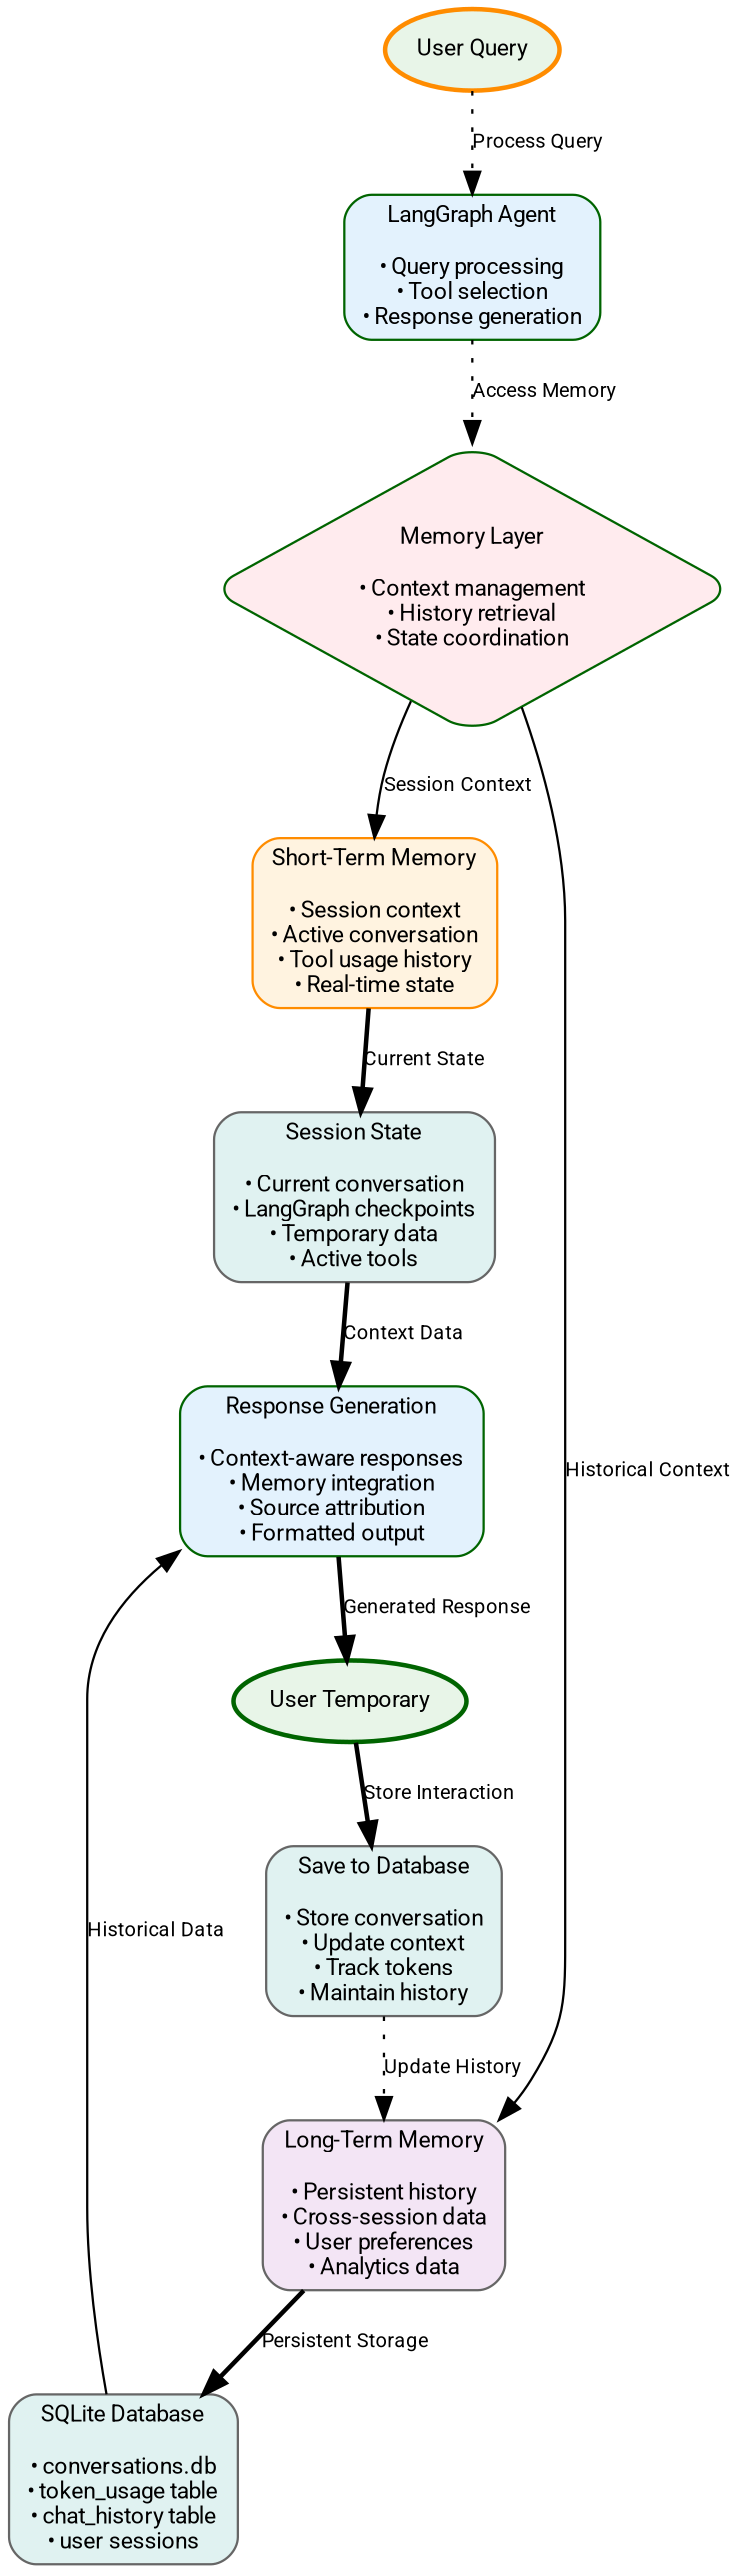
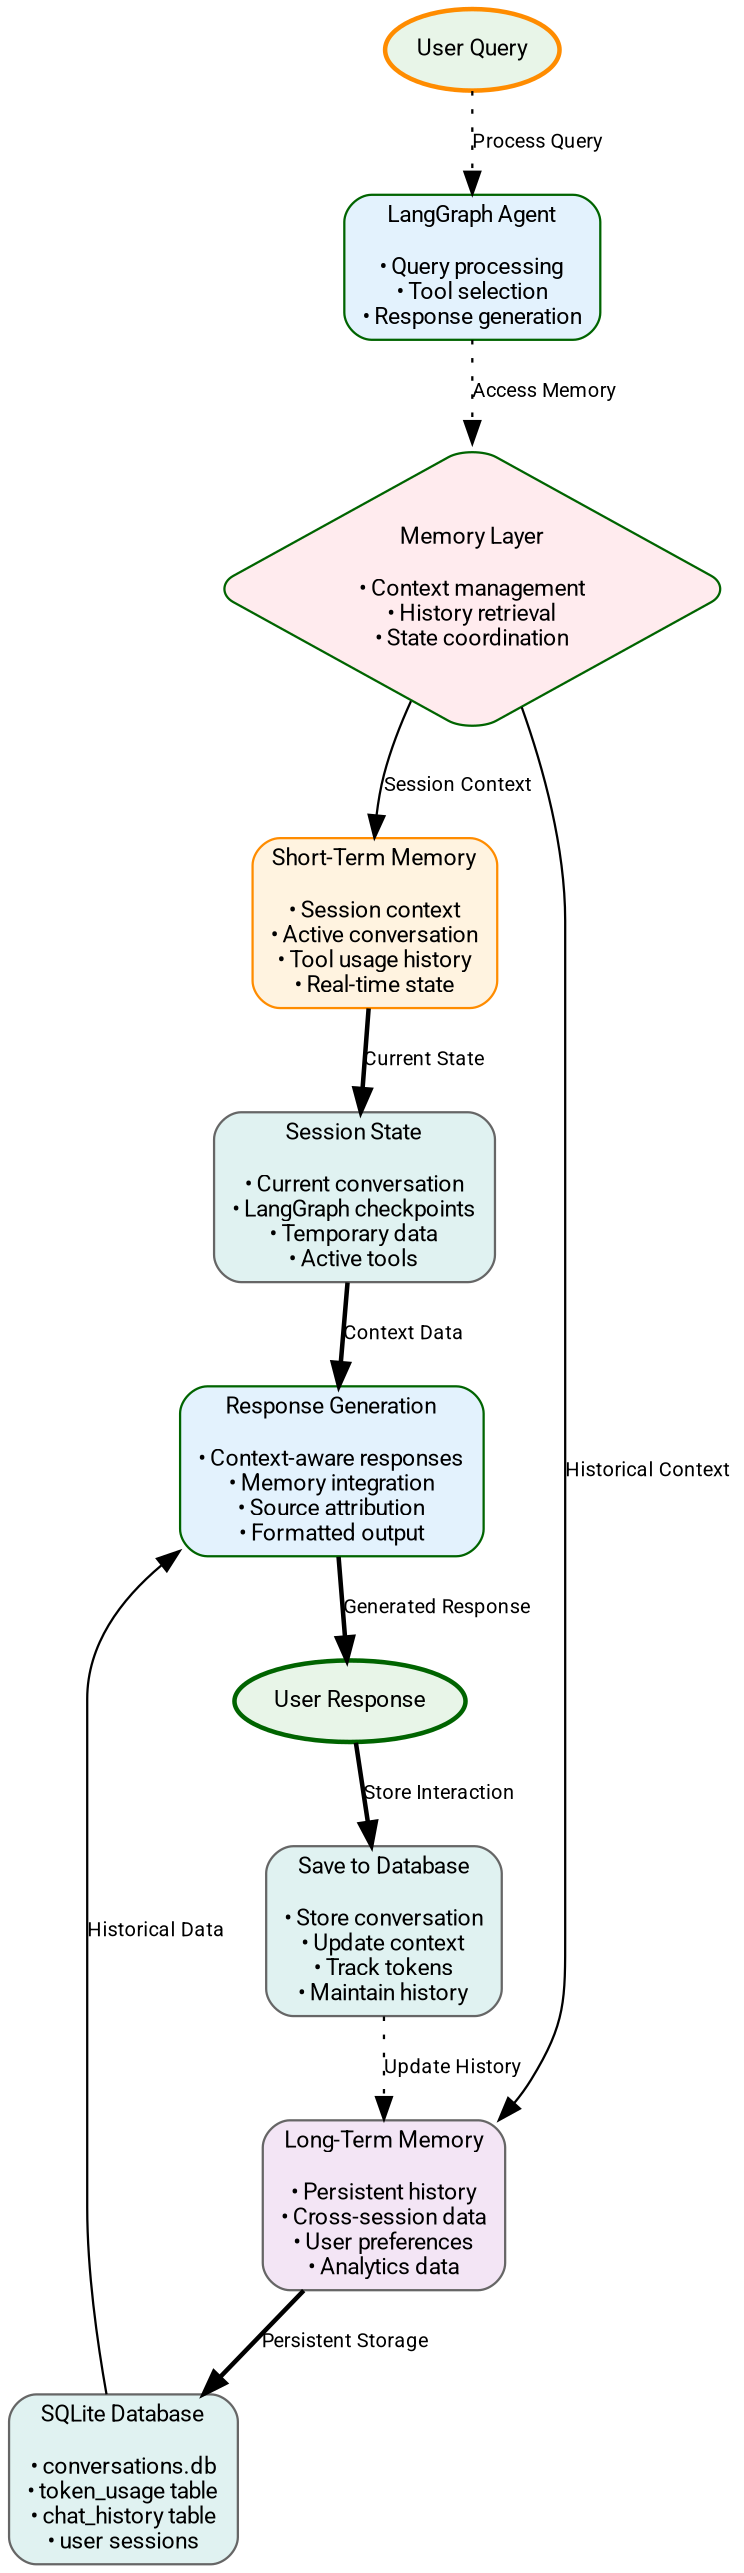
node "User Temporary": label "User Temporary" -> "User Response"
